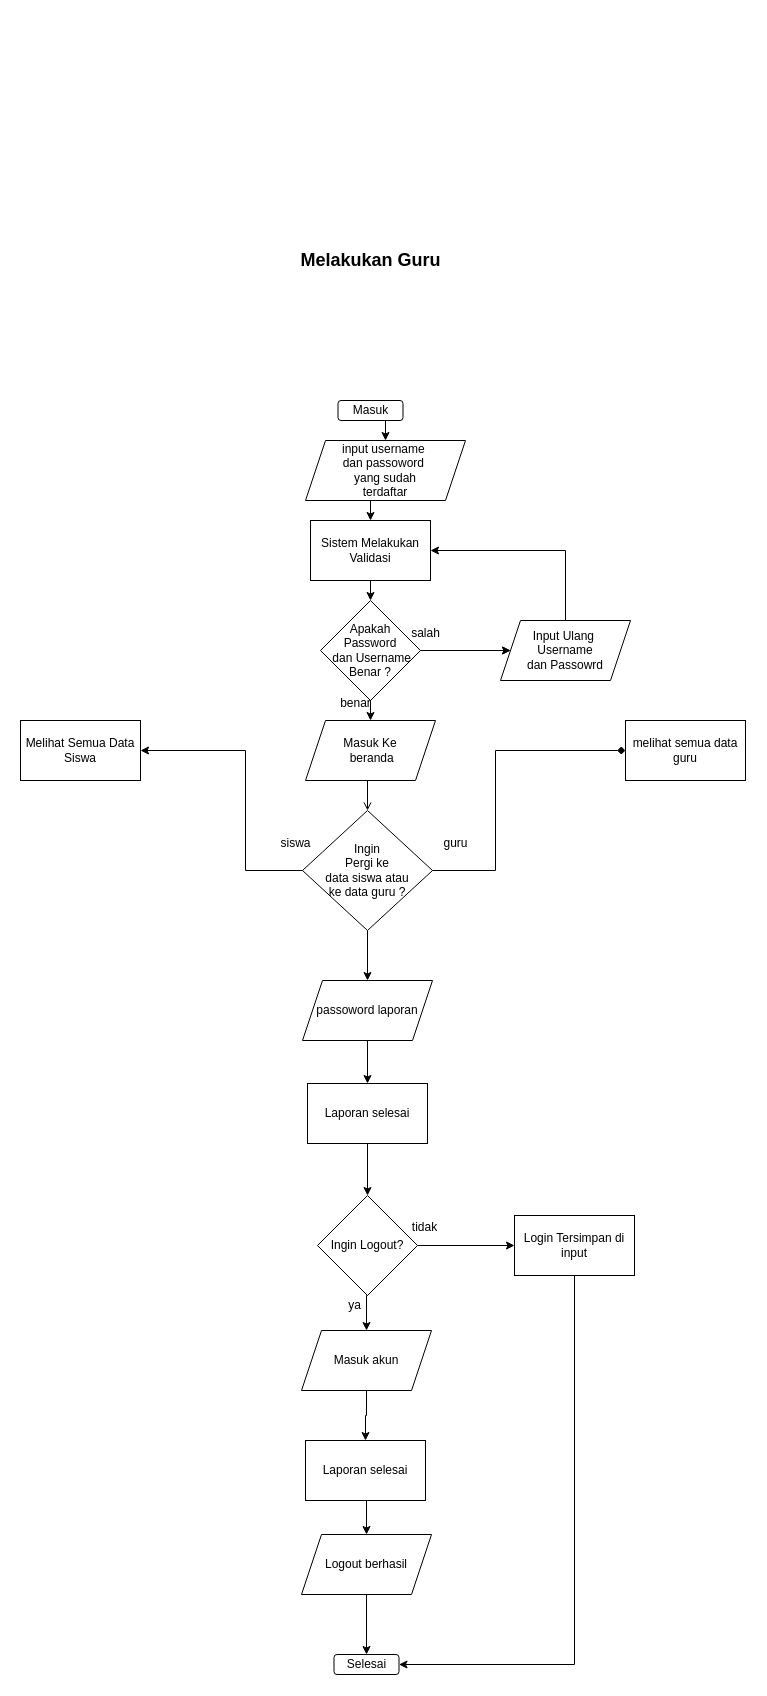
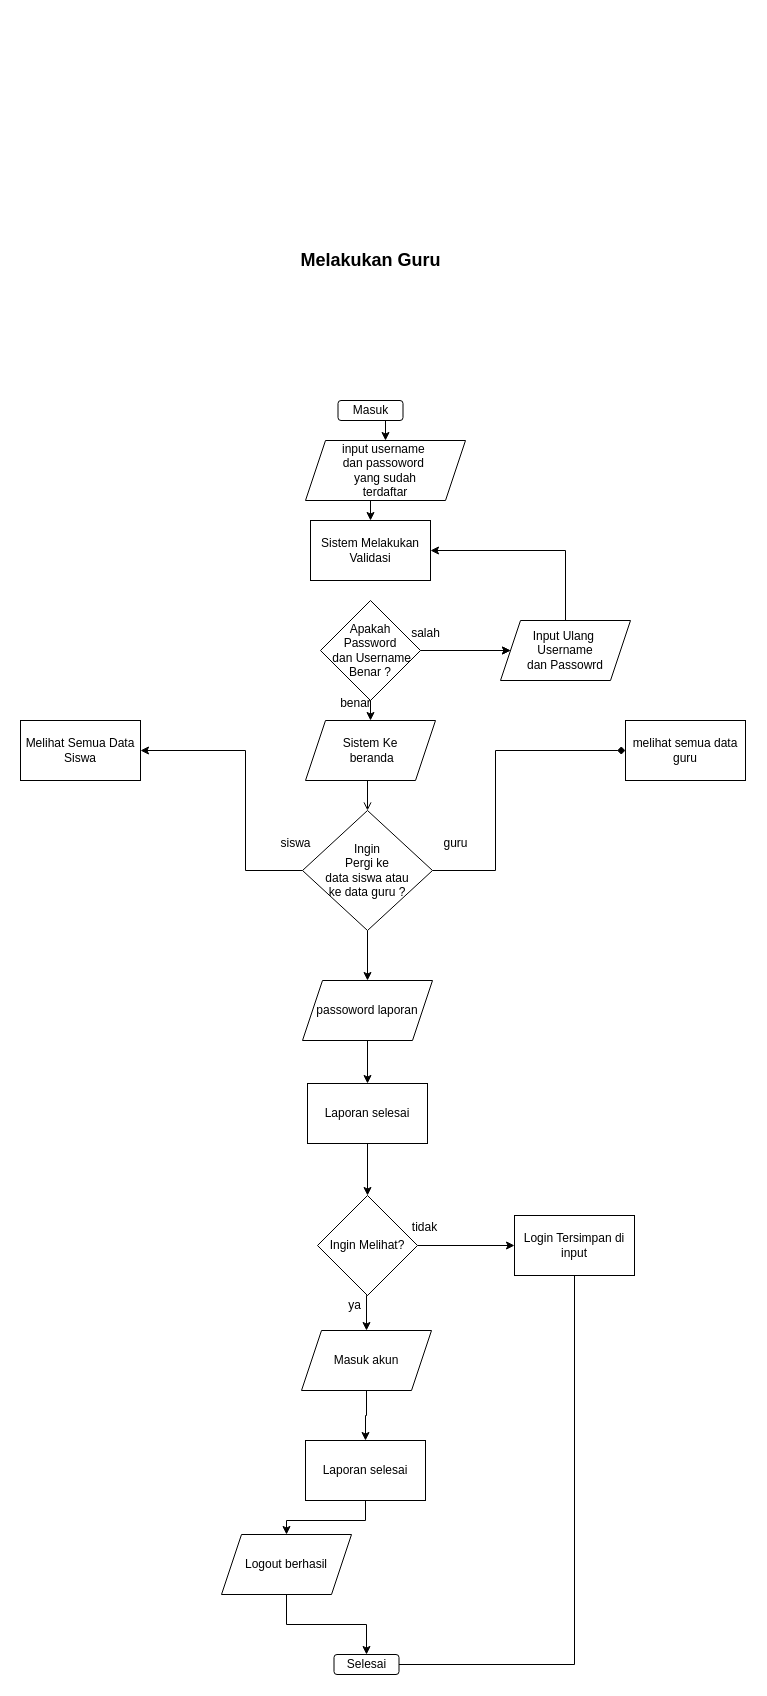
edge "Sistem Melakukan Validasi" -> "Apakah Password dan Username Benar ?": removed
node "Masuk Ke beranda": label "Masuk Ke beranda" -> "Sistem Ke beranda"
node "Ingin Logout?": label "Ingin Logout?" -> "Ingin Melihat?"
node "Logout berhasil": moved (367, 1565) -> (287, 1565)
edge "Login Tersimpan di input" -> "Selesai": arrowhead classic -> none
